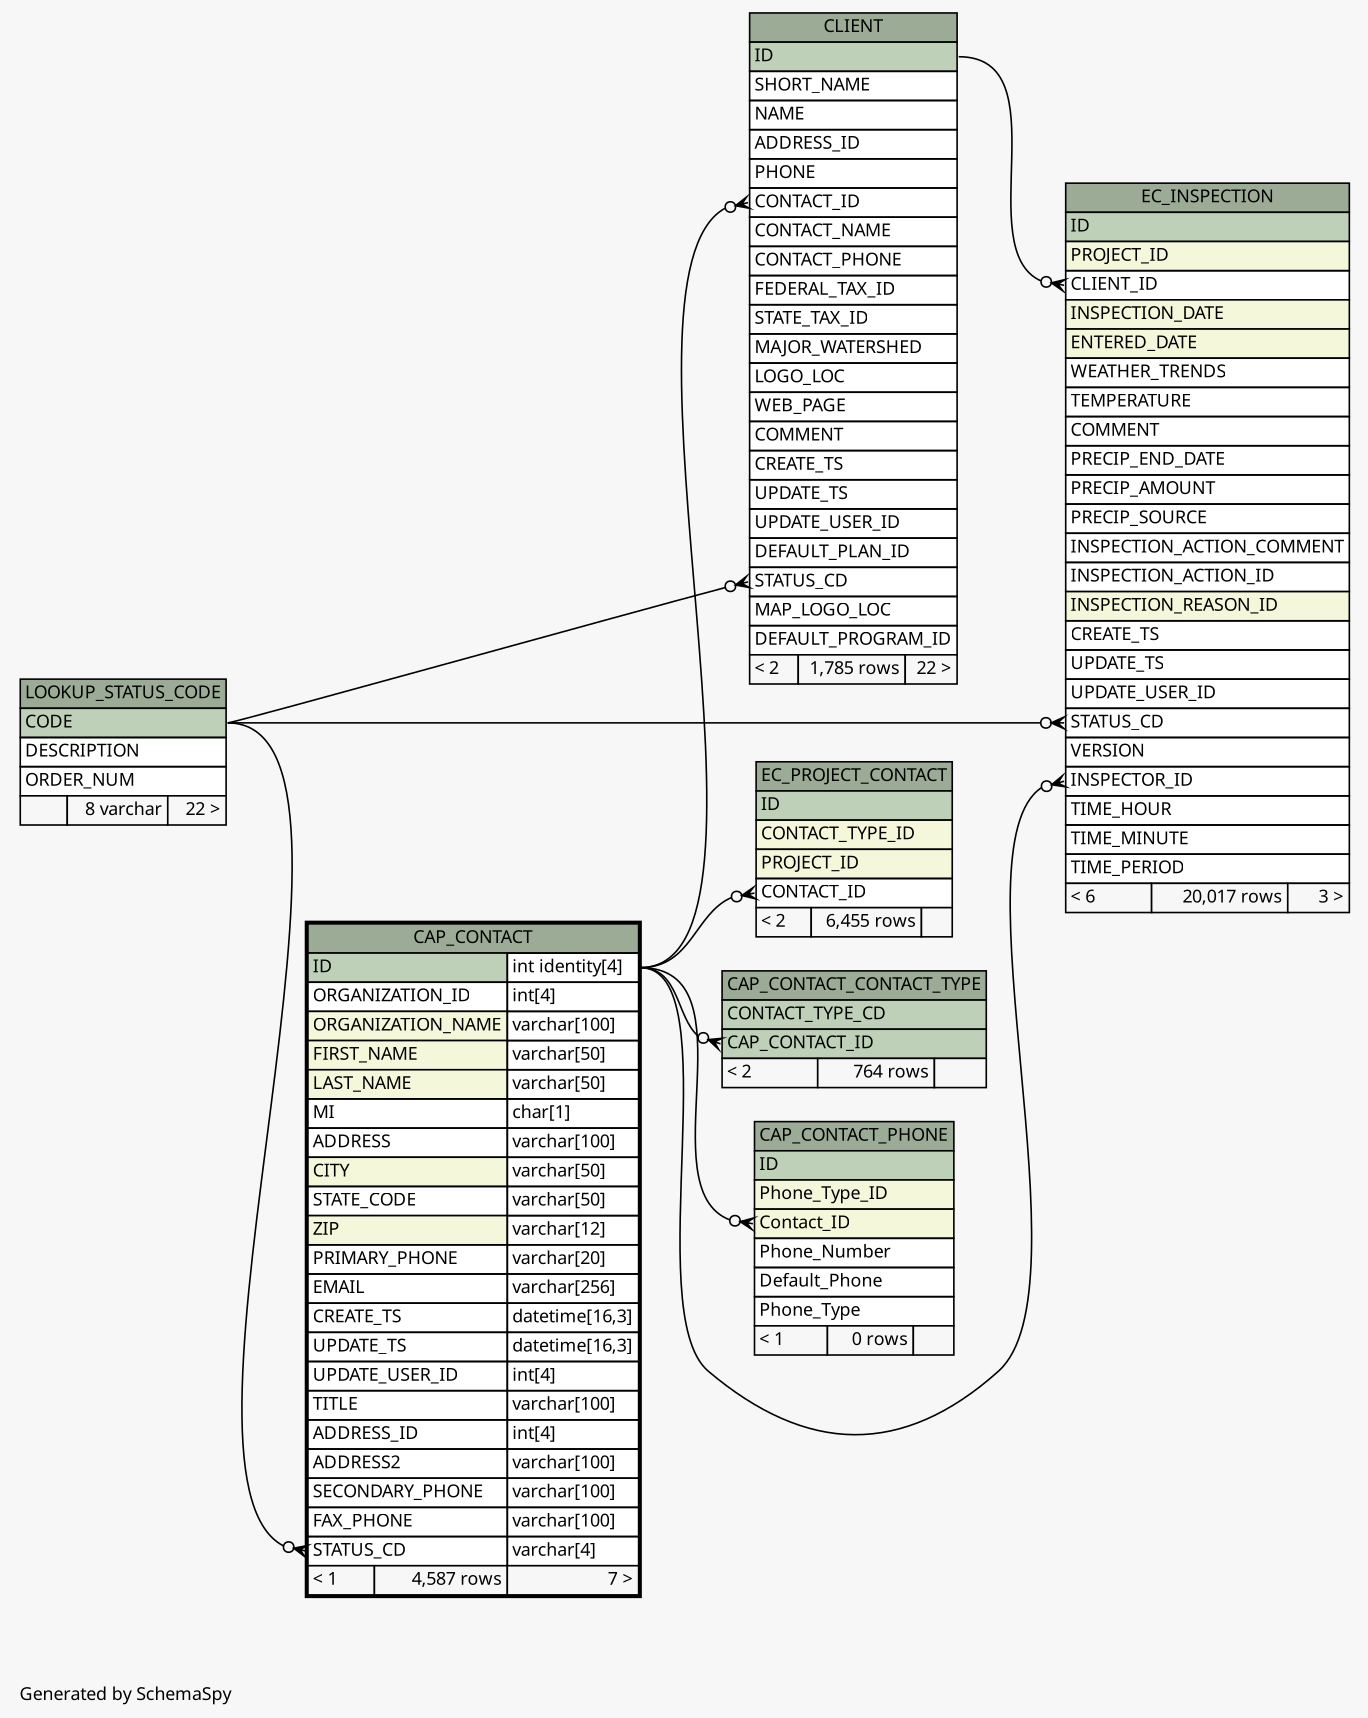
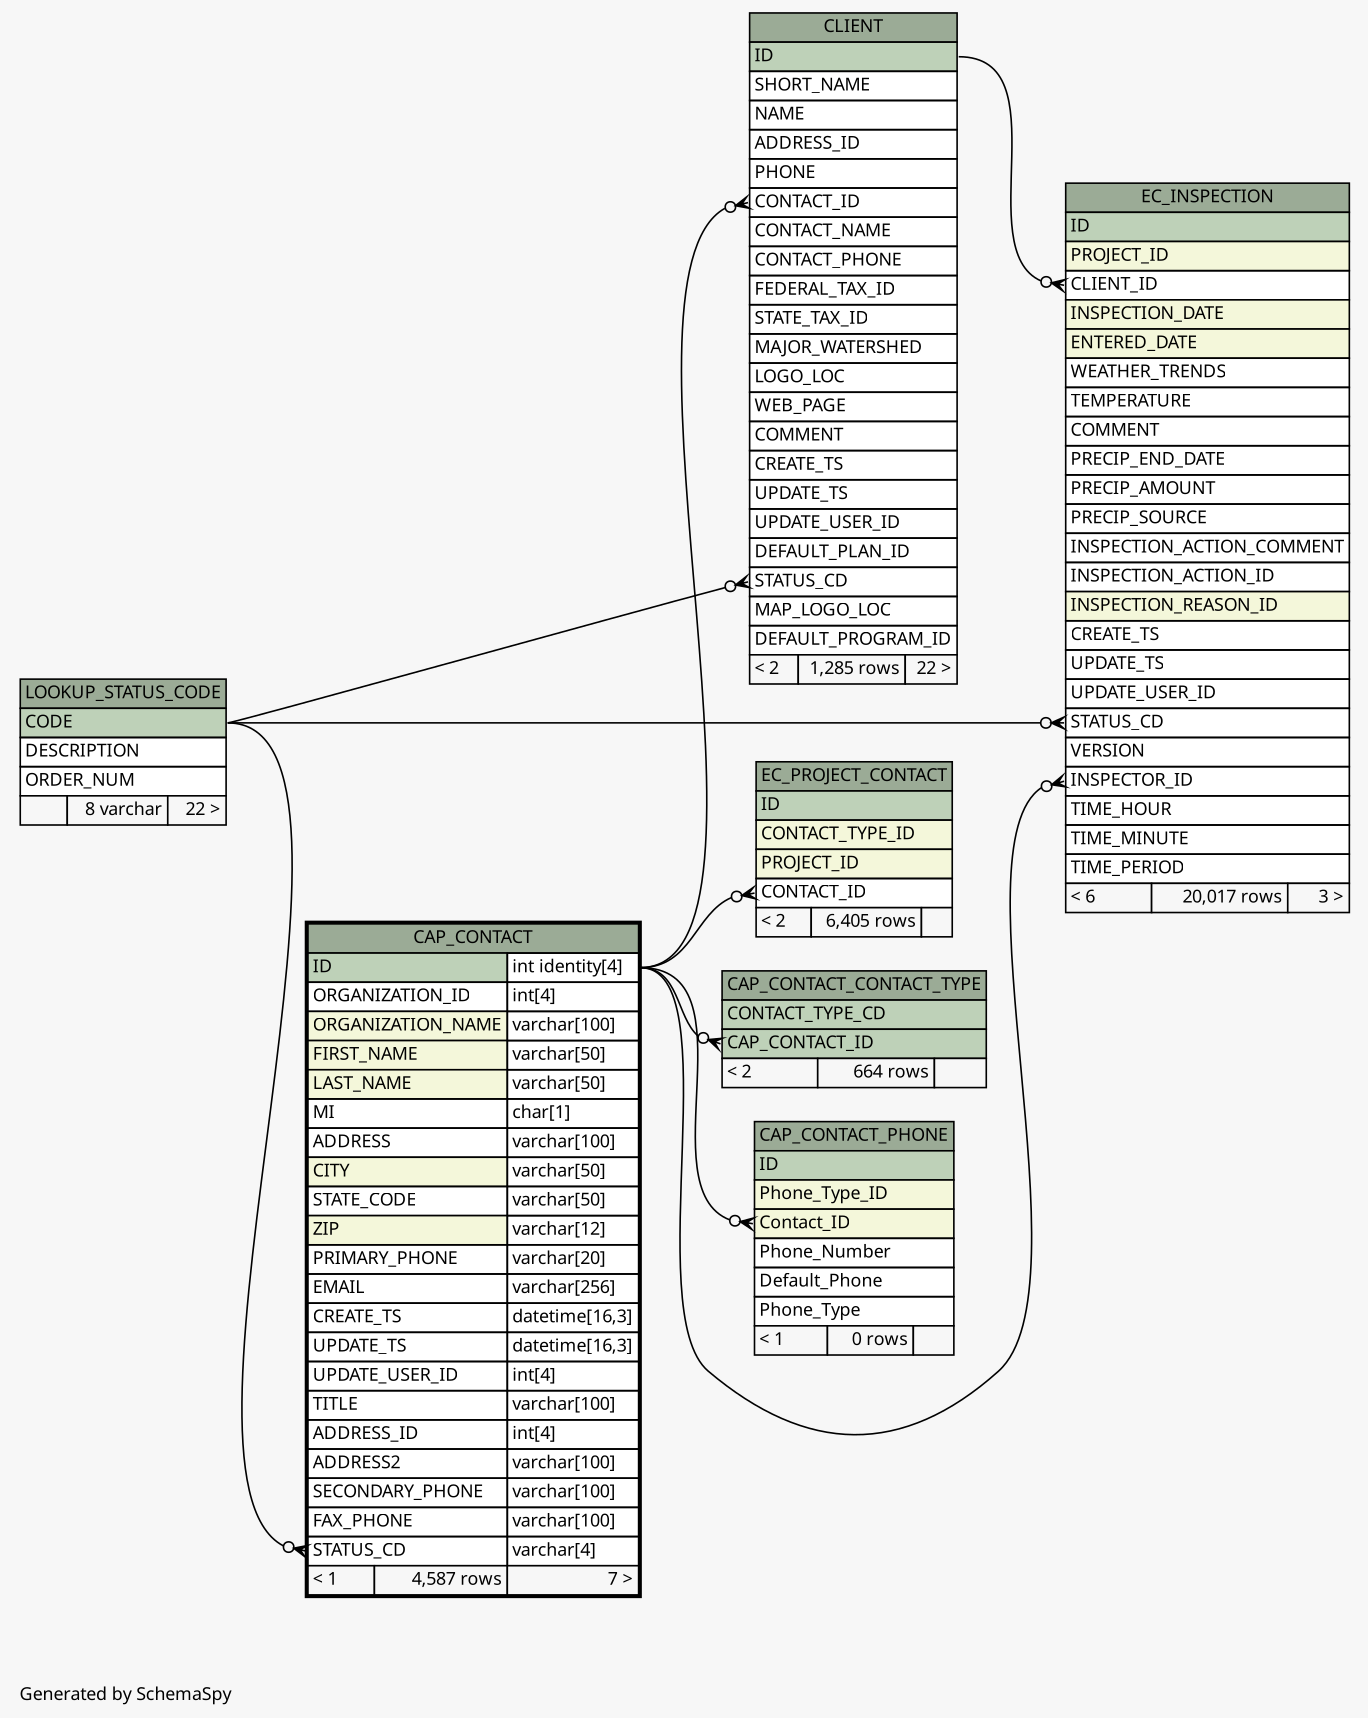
node "CLIENT": text "1,785 rows" -> "1,285 rows"
node "EC_PROJECT_CONTACT": text "6,455 rows" -> "6,405 rows"
node "CAP_CONTACT_CONTACT_TYPE": text "764 rows" -> "664 rows"
